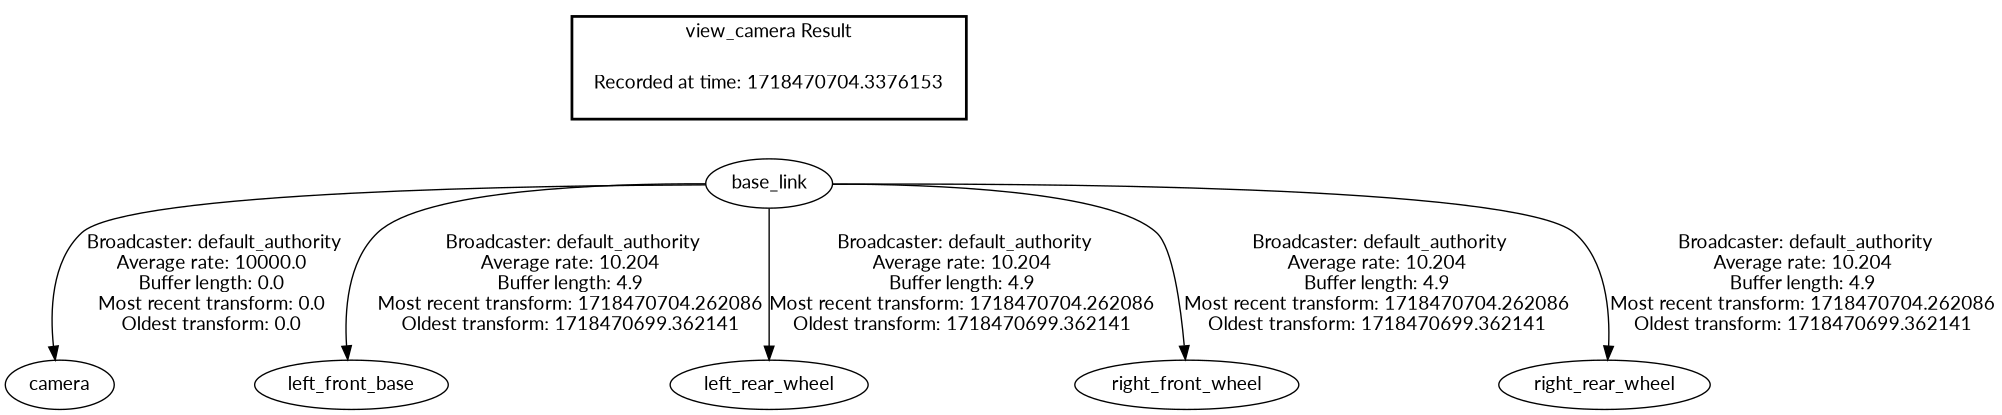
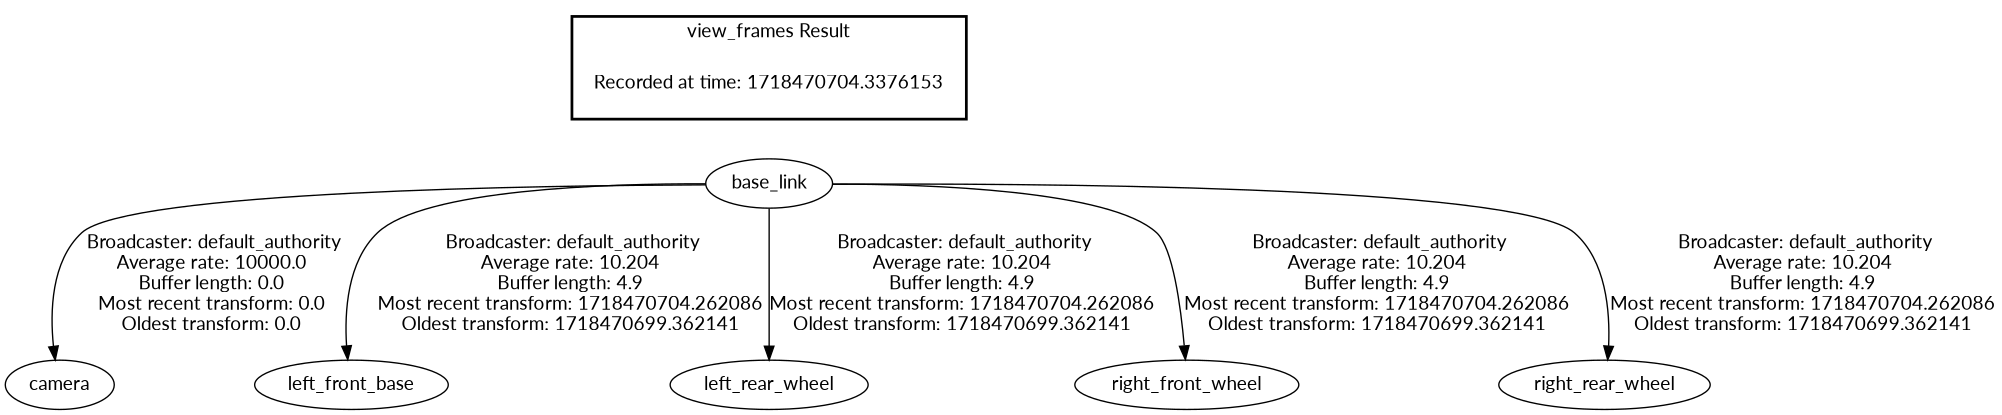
cluster "view_camera Result": label "view_camera Result" -> "view_frames Result"
